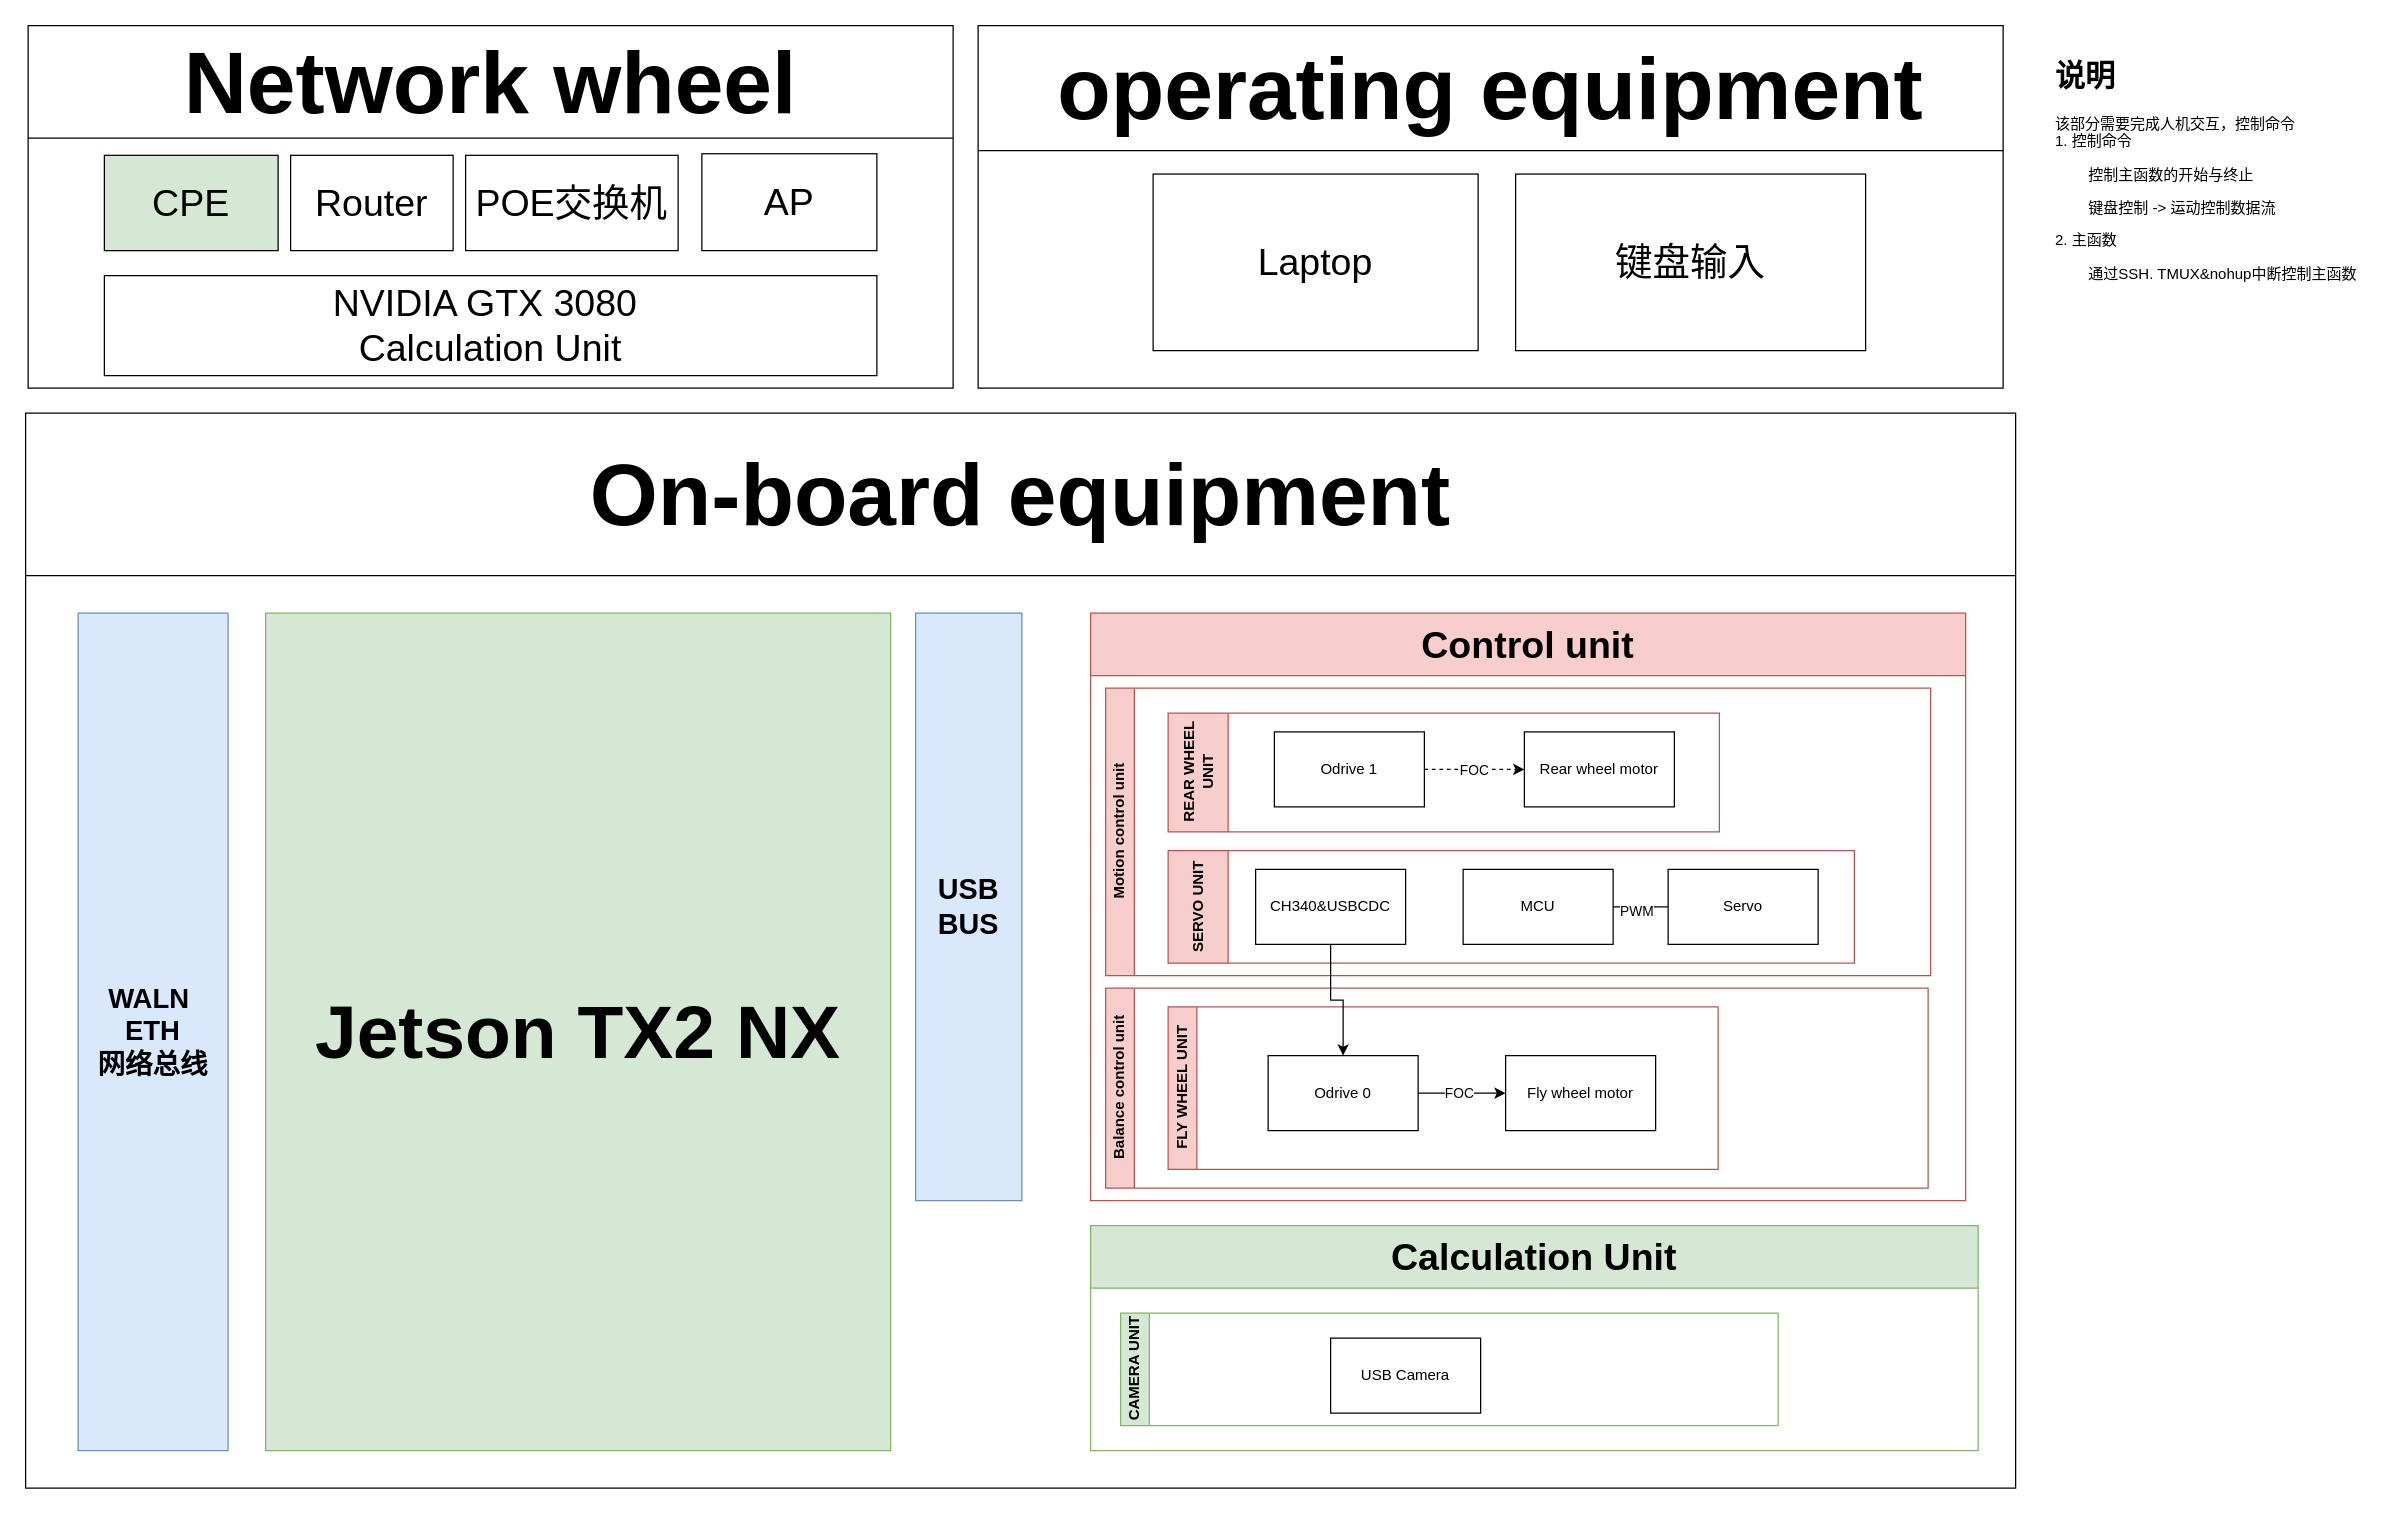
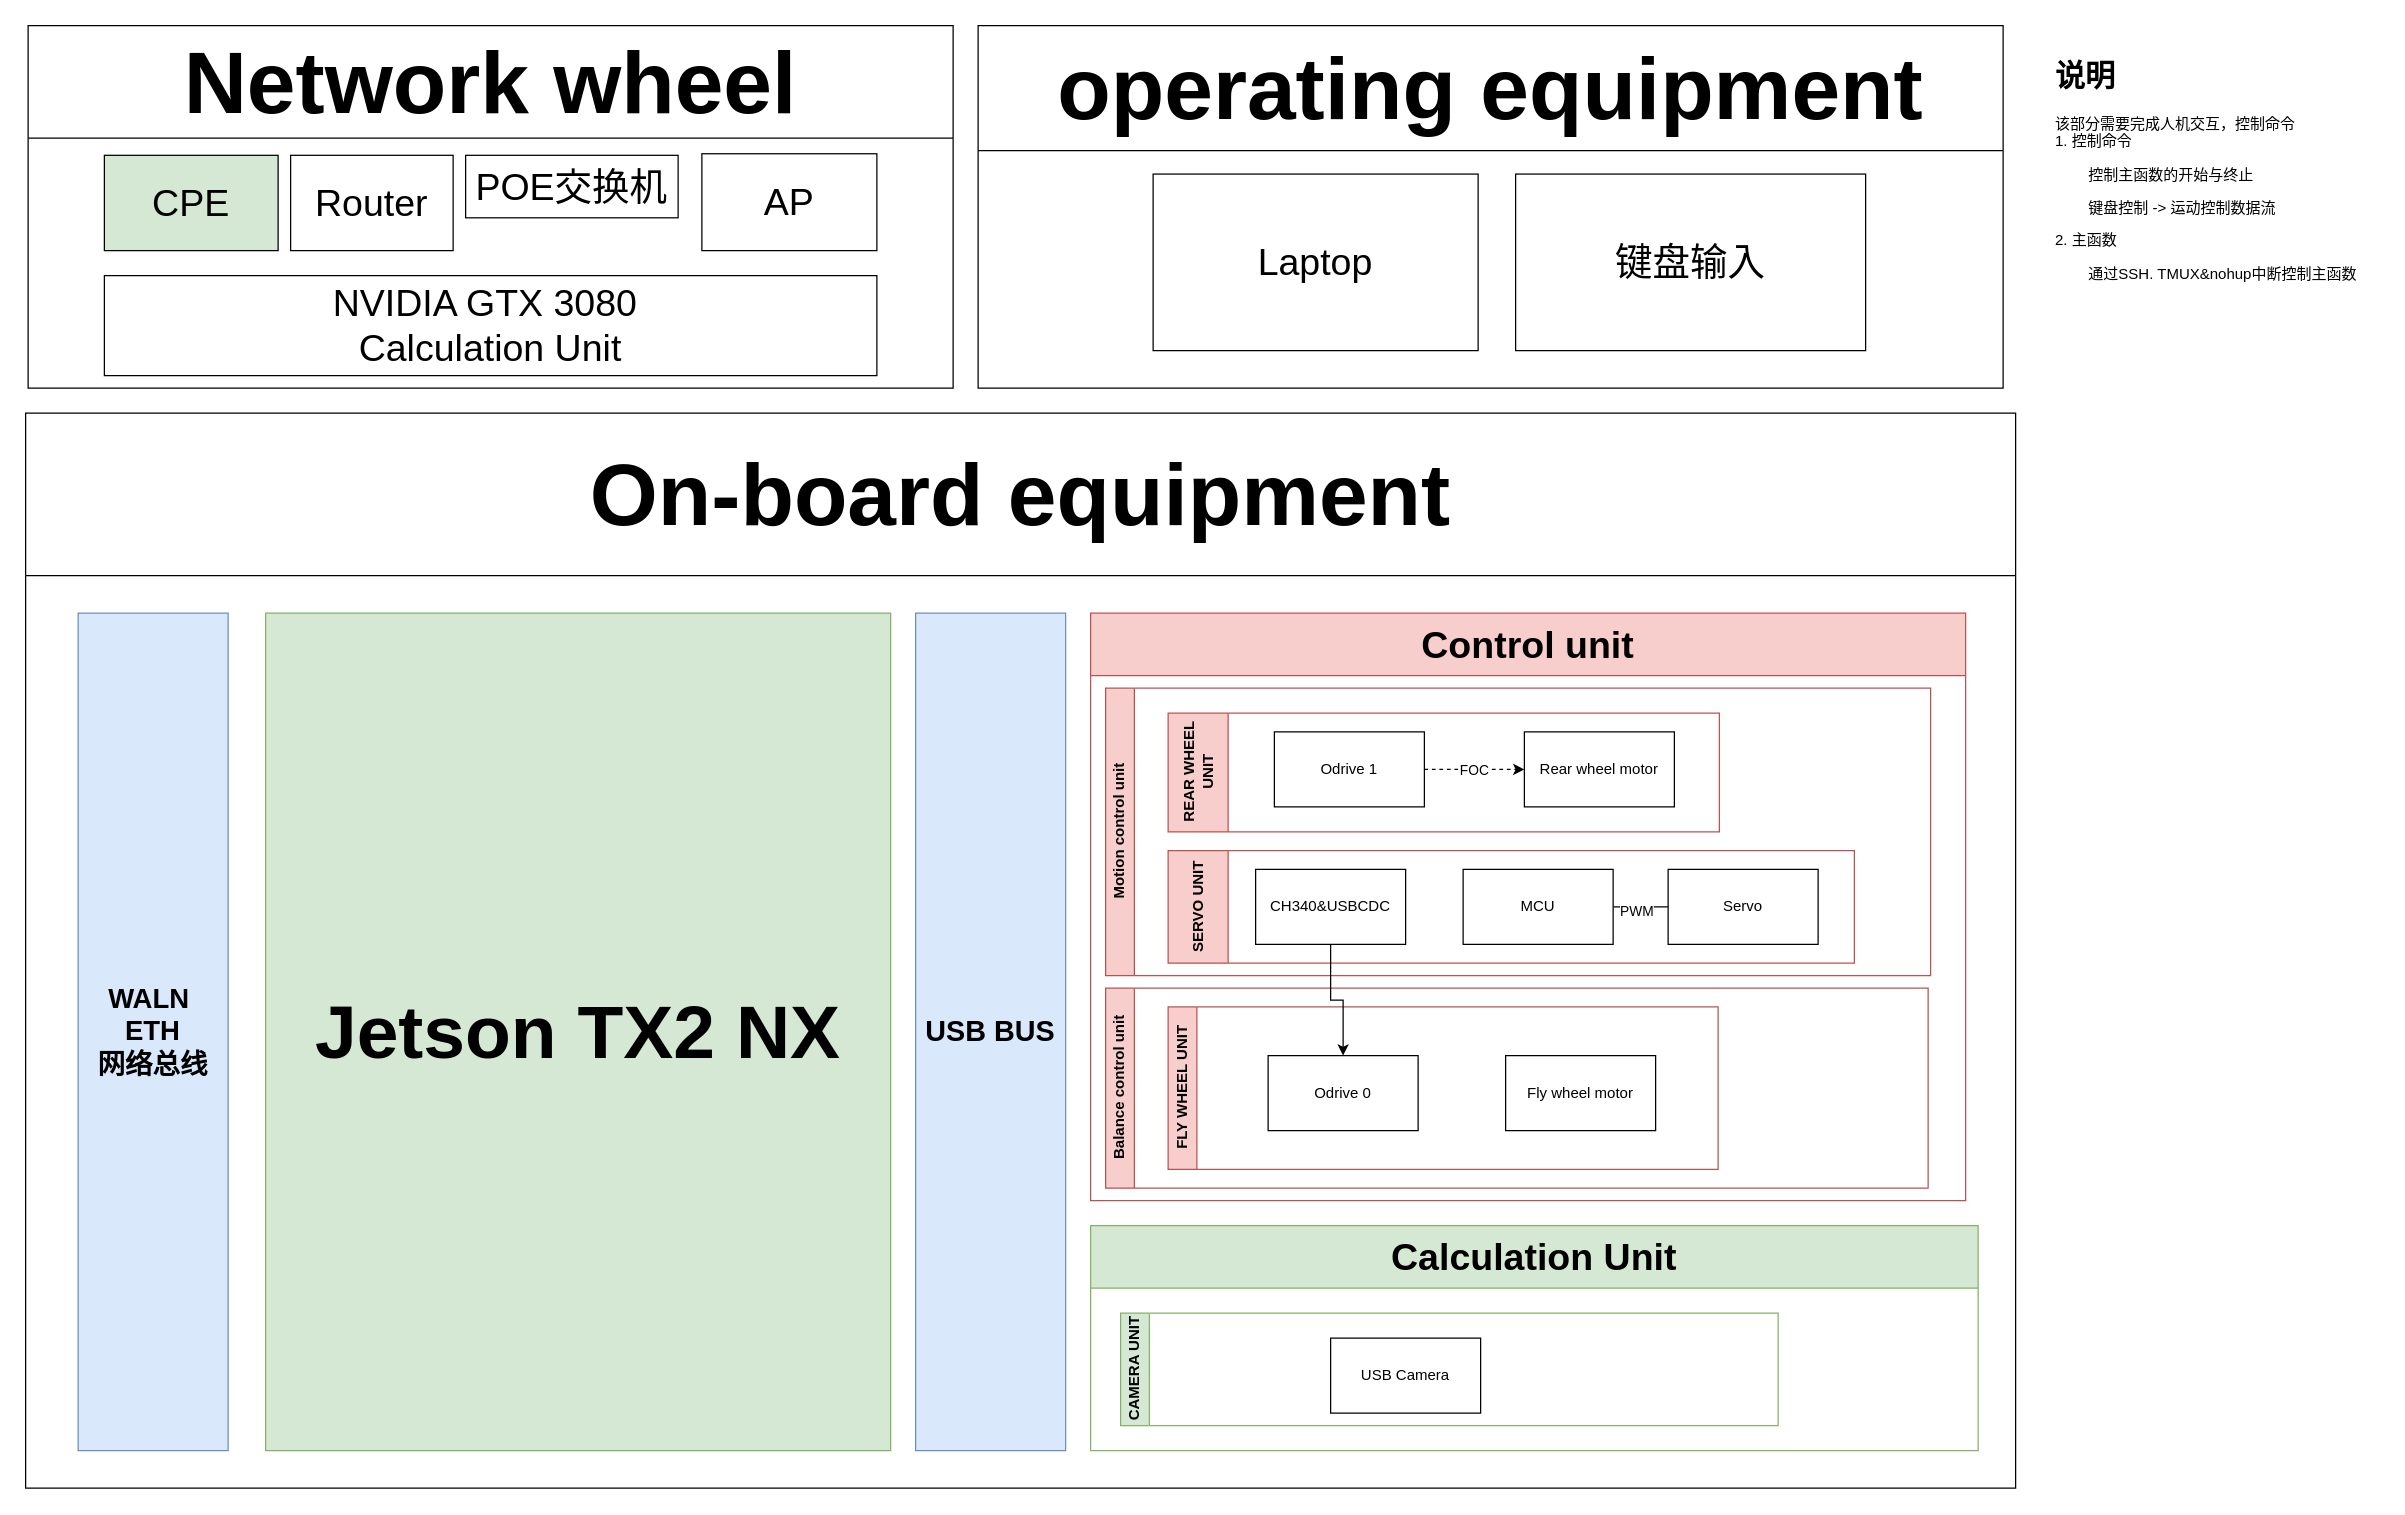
node "POE交换机": size 213x95 -> 213x63
node "USB BUS": size 106x588 -> 150x838
edge "Odrive 0" -> "Fly wheel motor": removed, label "FOC"
